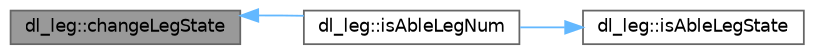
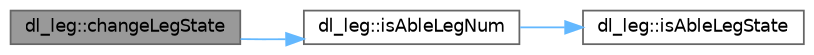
edge "dl_leg::isAbleLegNum" -> "dl_leg::changeLegState": reversed
